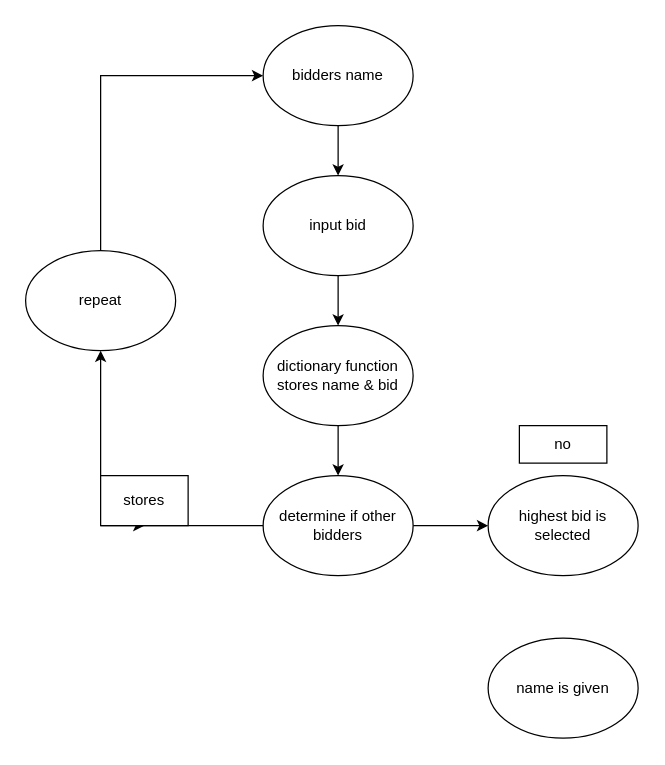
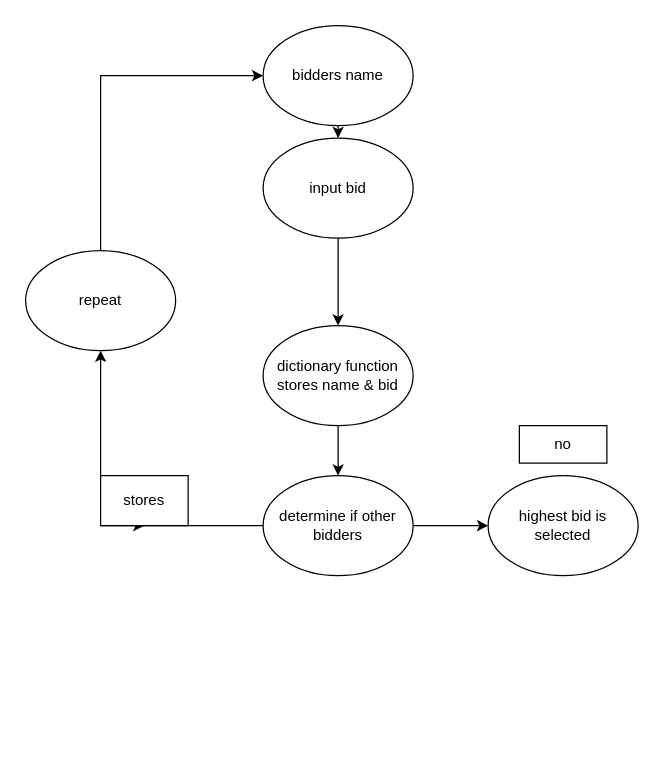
node "input bid": moved (338, 226) -> (338, 188)
node "name is given": removed
